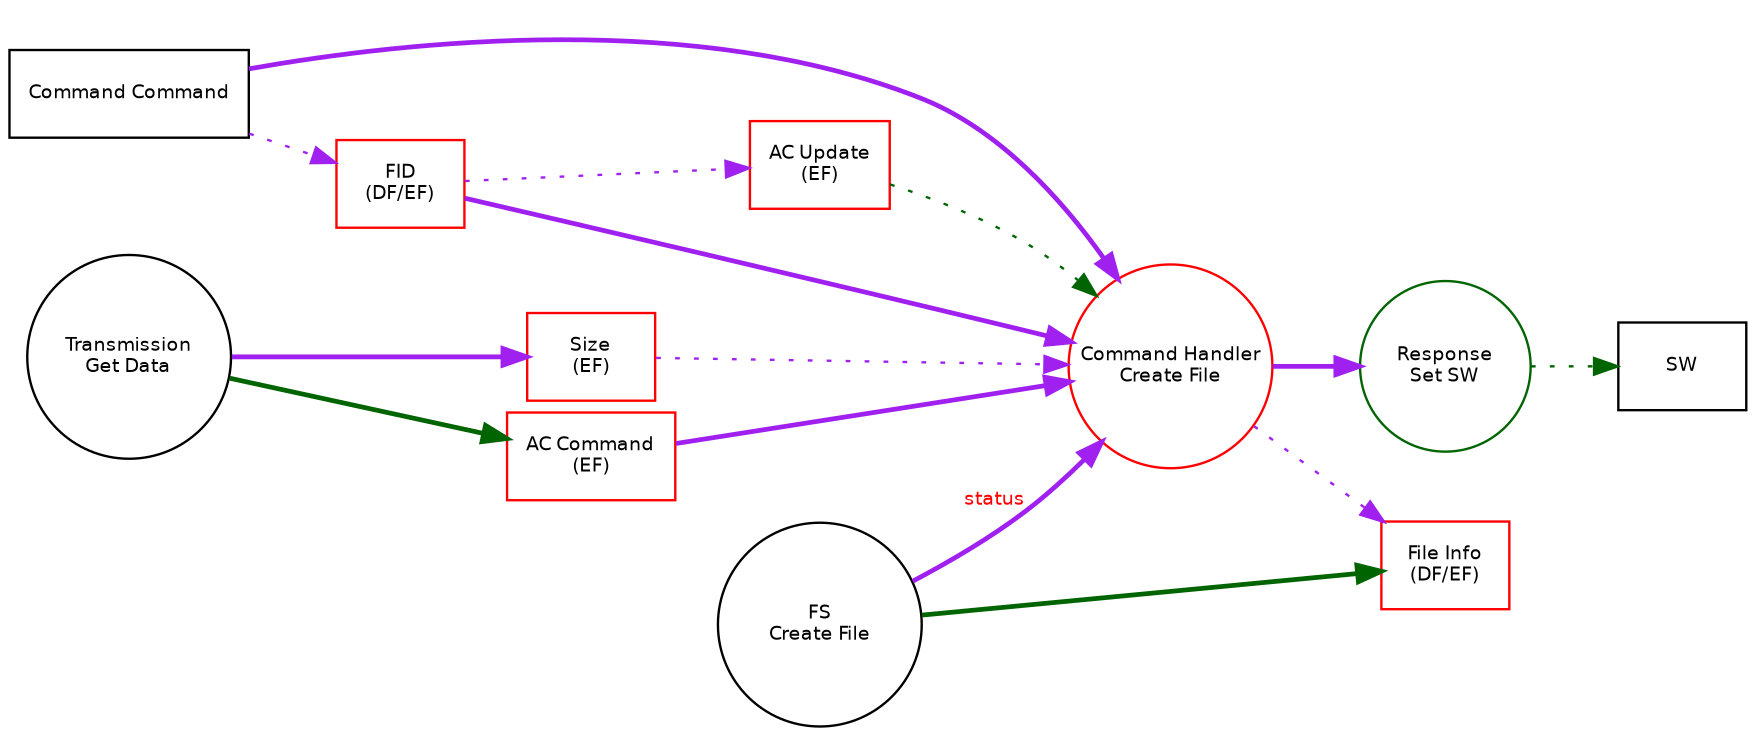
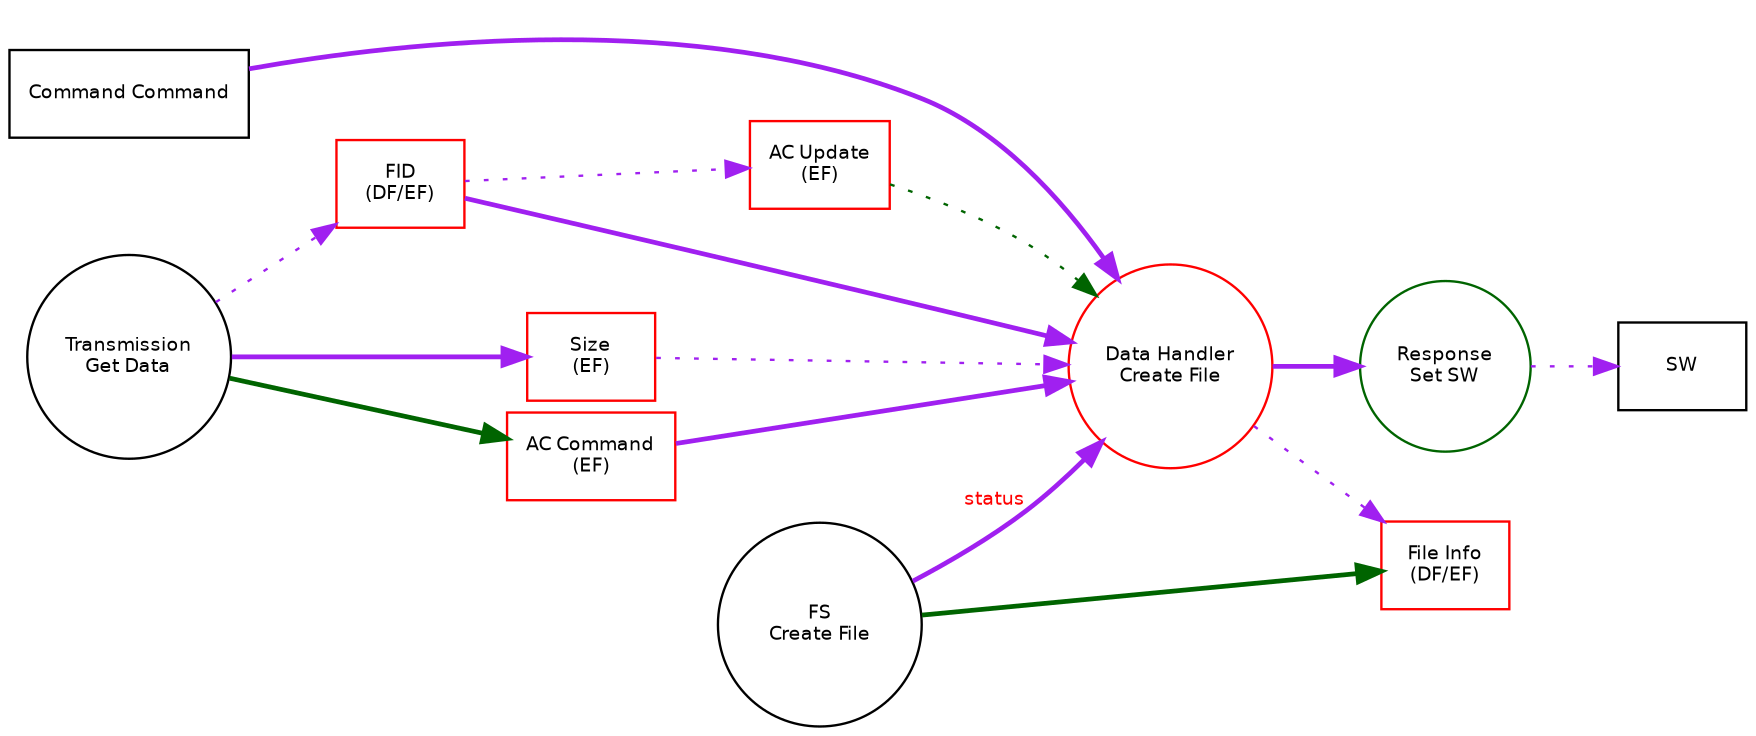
edge "Command Command" -> "FID (DF/EF)": now "Transmission Get Data" -> "FID (DF/EF)"
node "Command Handler Create File": label "Command Handler Create File" -> "Data Handler Create File"
edge "Response Set SW" -> "SW": color darkgreen -> purple
